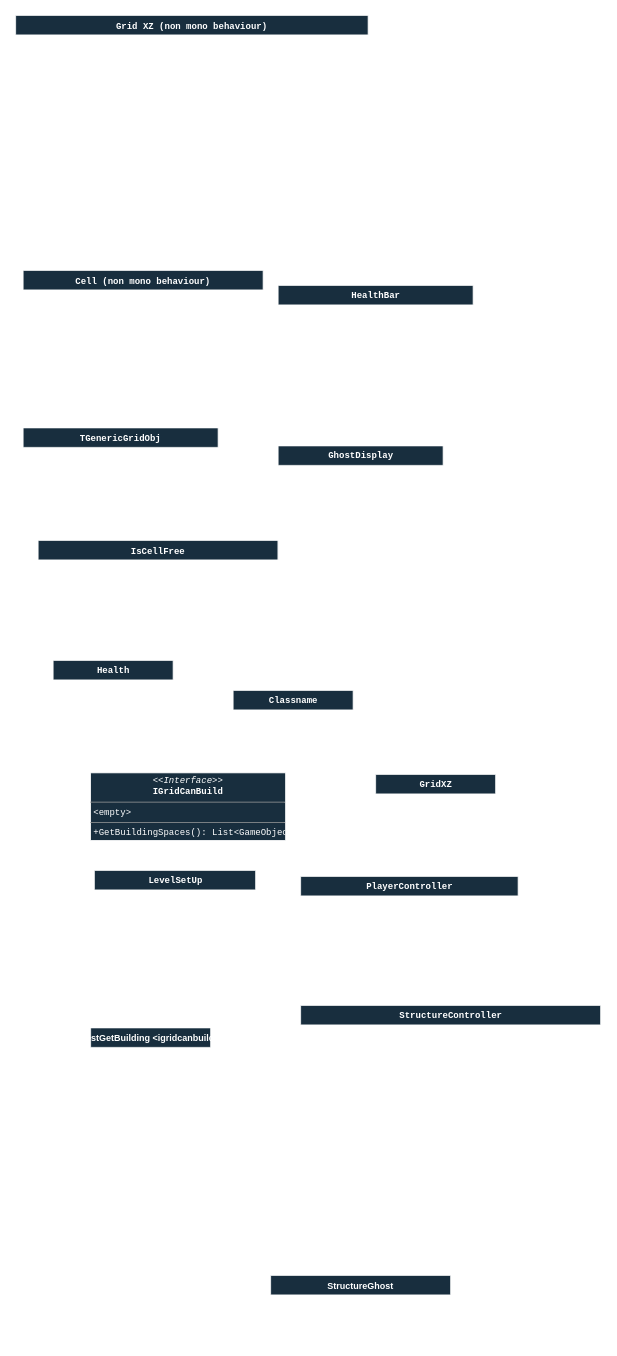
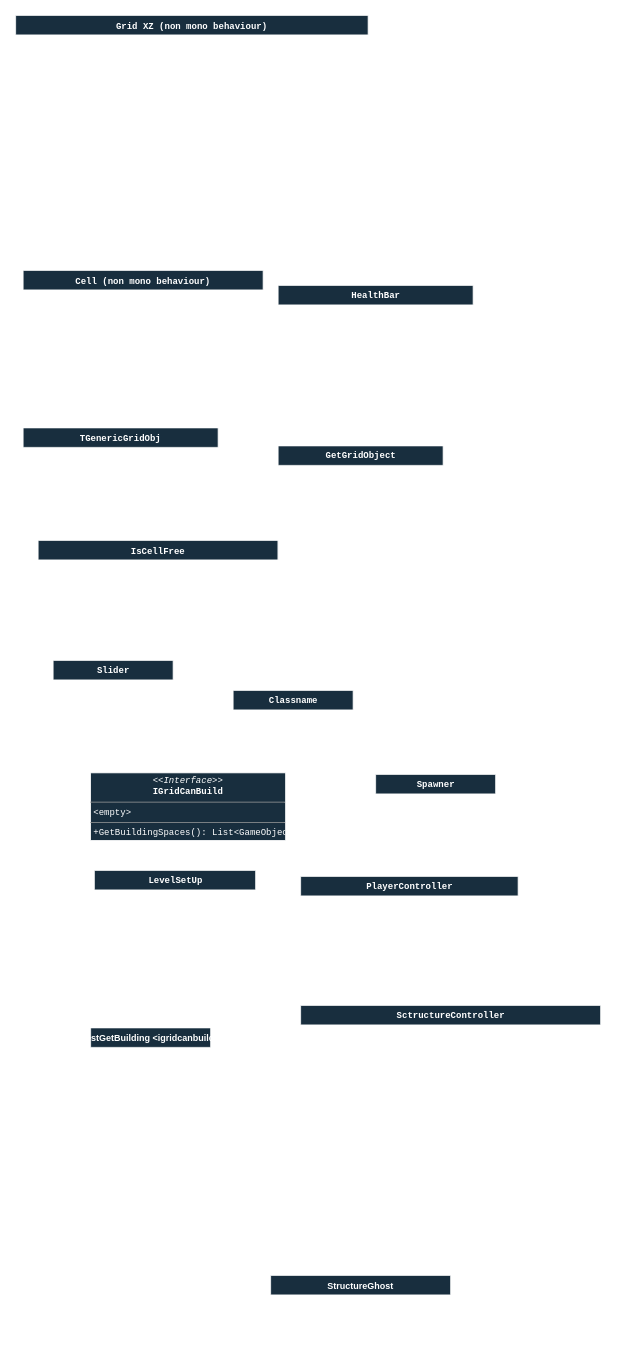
node "GhostDisplay": label "GhostDisplay" -> "GetGridObject"
node "Health": label "Health" -> "Slider"
node "GridXZ": label "GridXZ" -> "Spawner"
node "StructureController": label "StructureController" -> "SctructureController"
